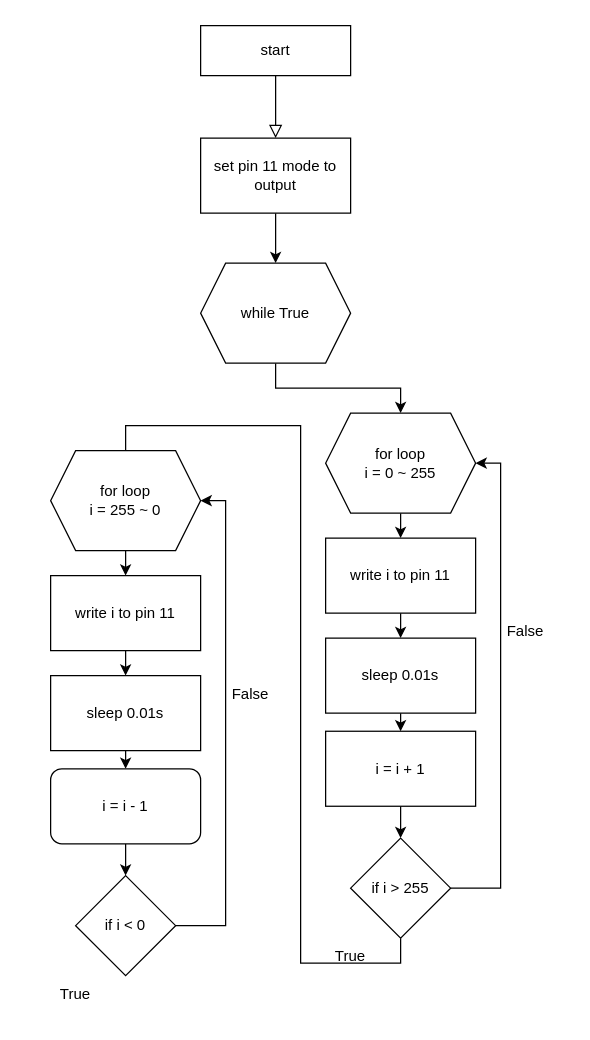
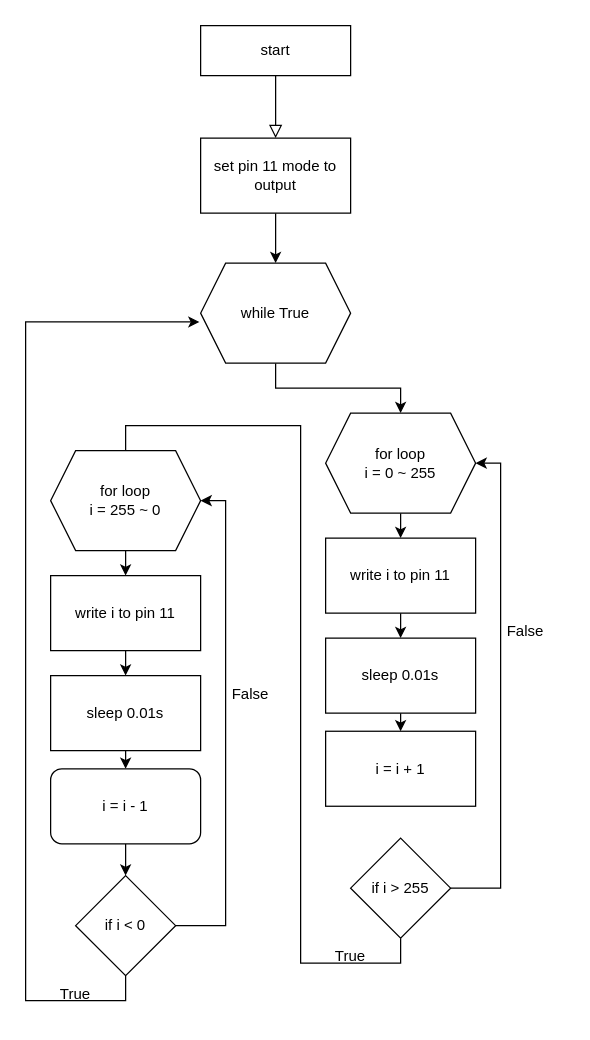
edge "if i < 0" -> "while True": added
edge "i = i + 1" -> "if i > 255": removed
